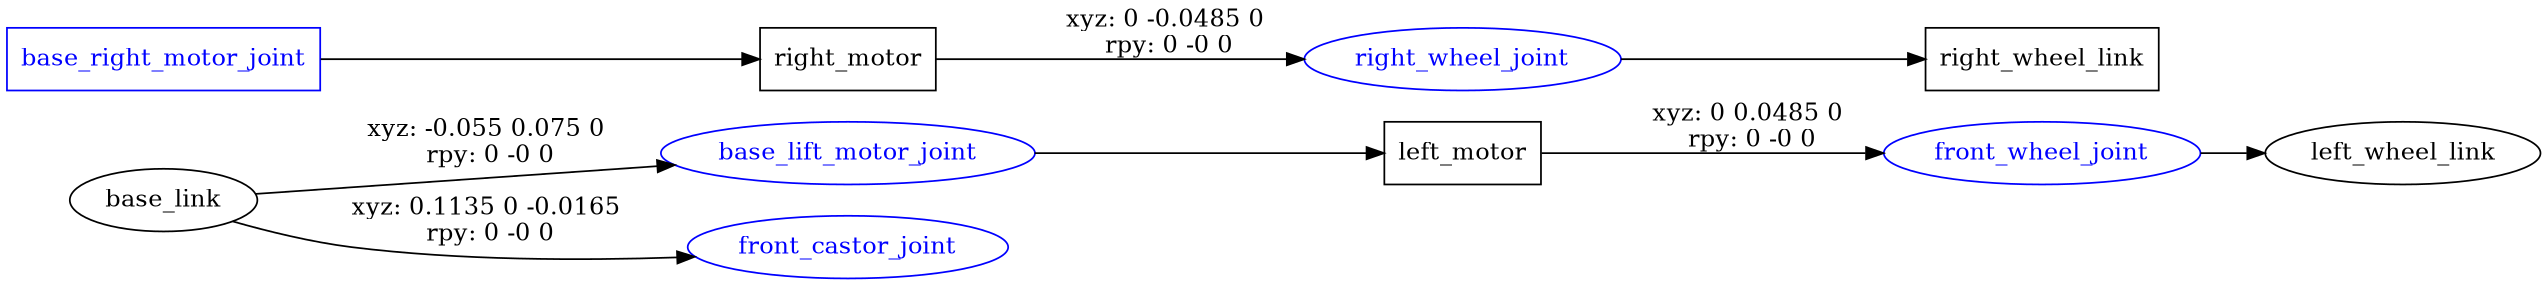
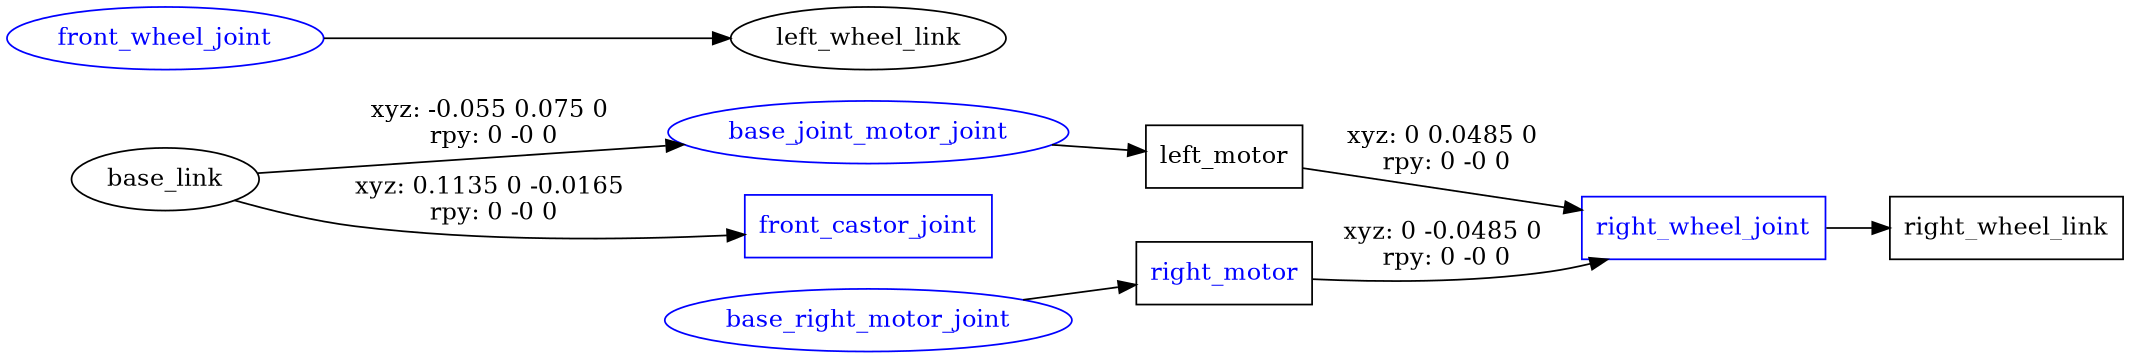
node "base_right_motor_joint": shape box -> ellipse
node "right_motor": fontcolor black -> blue
node "right_wheel_joint": shape ellipse -> box
node "base_lift_motor_joint": label "base_lift_motor_joint" -> "base_joint_motor_joint"
edge "left_motor" -> "front_wheel_joint": now "left_motor" -> "right_wheel_joint"
node "front_castor_joint": shape ellipse -> box
